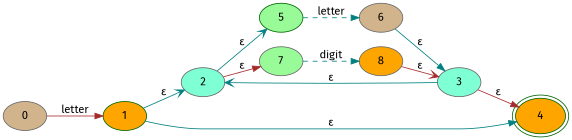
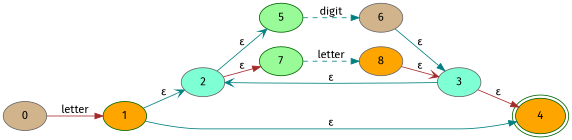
edge "5" -> "6": label "letter" -> "digit"
edge "7" -> "8": label "digit" -> "letter"
node "7": color gray40 -> darkgreen
